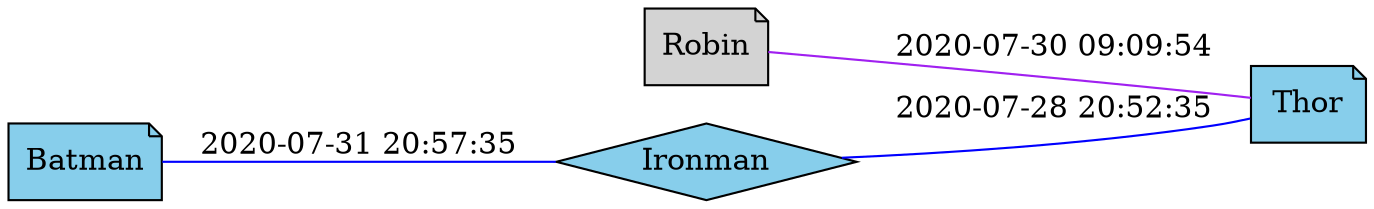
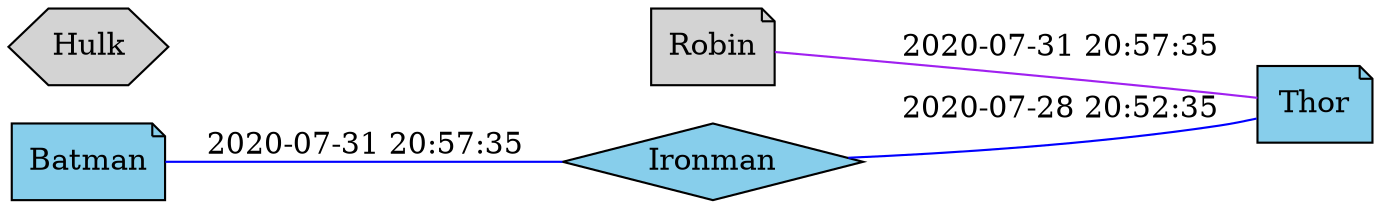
node "Hulk": added
edge "Robin" -- "Thor": label "2020-07-30 09:09:54" -> "2020-07-31 20:57:35"
